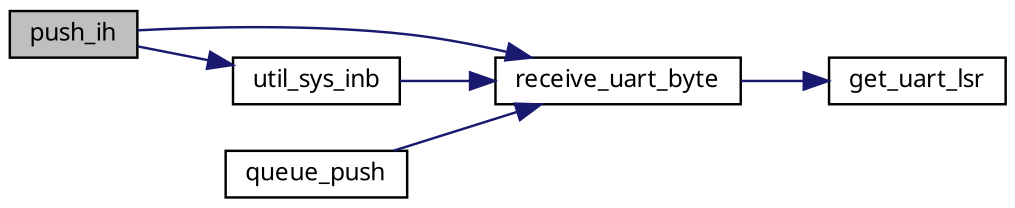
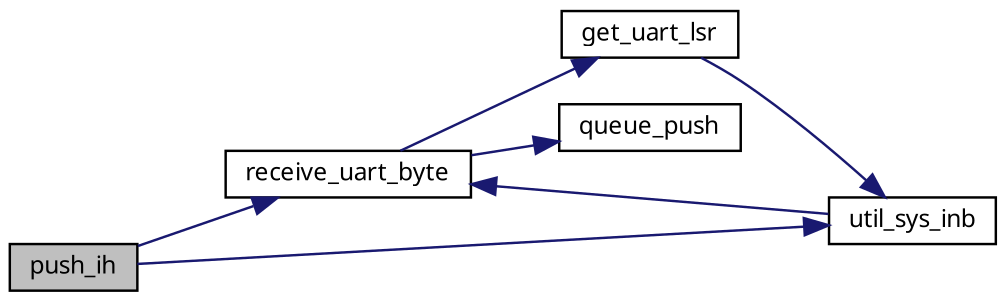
edge "get_uart_lsr" -> "util_sys_inb": added
edge "queue_push" -> "receive_uart_byte": reversed
